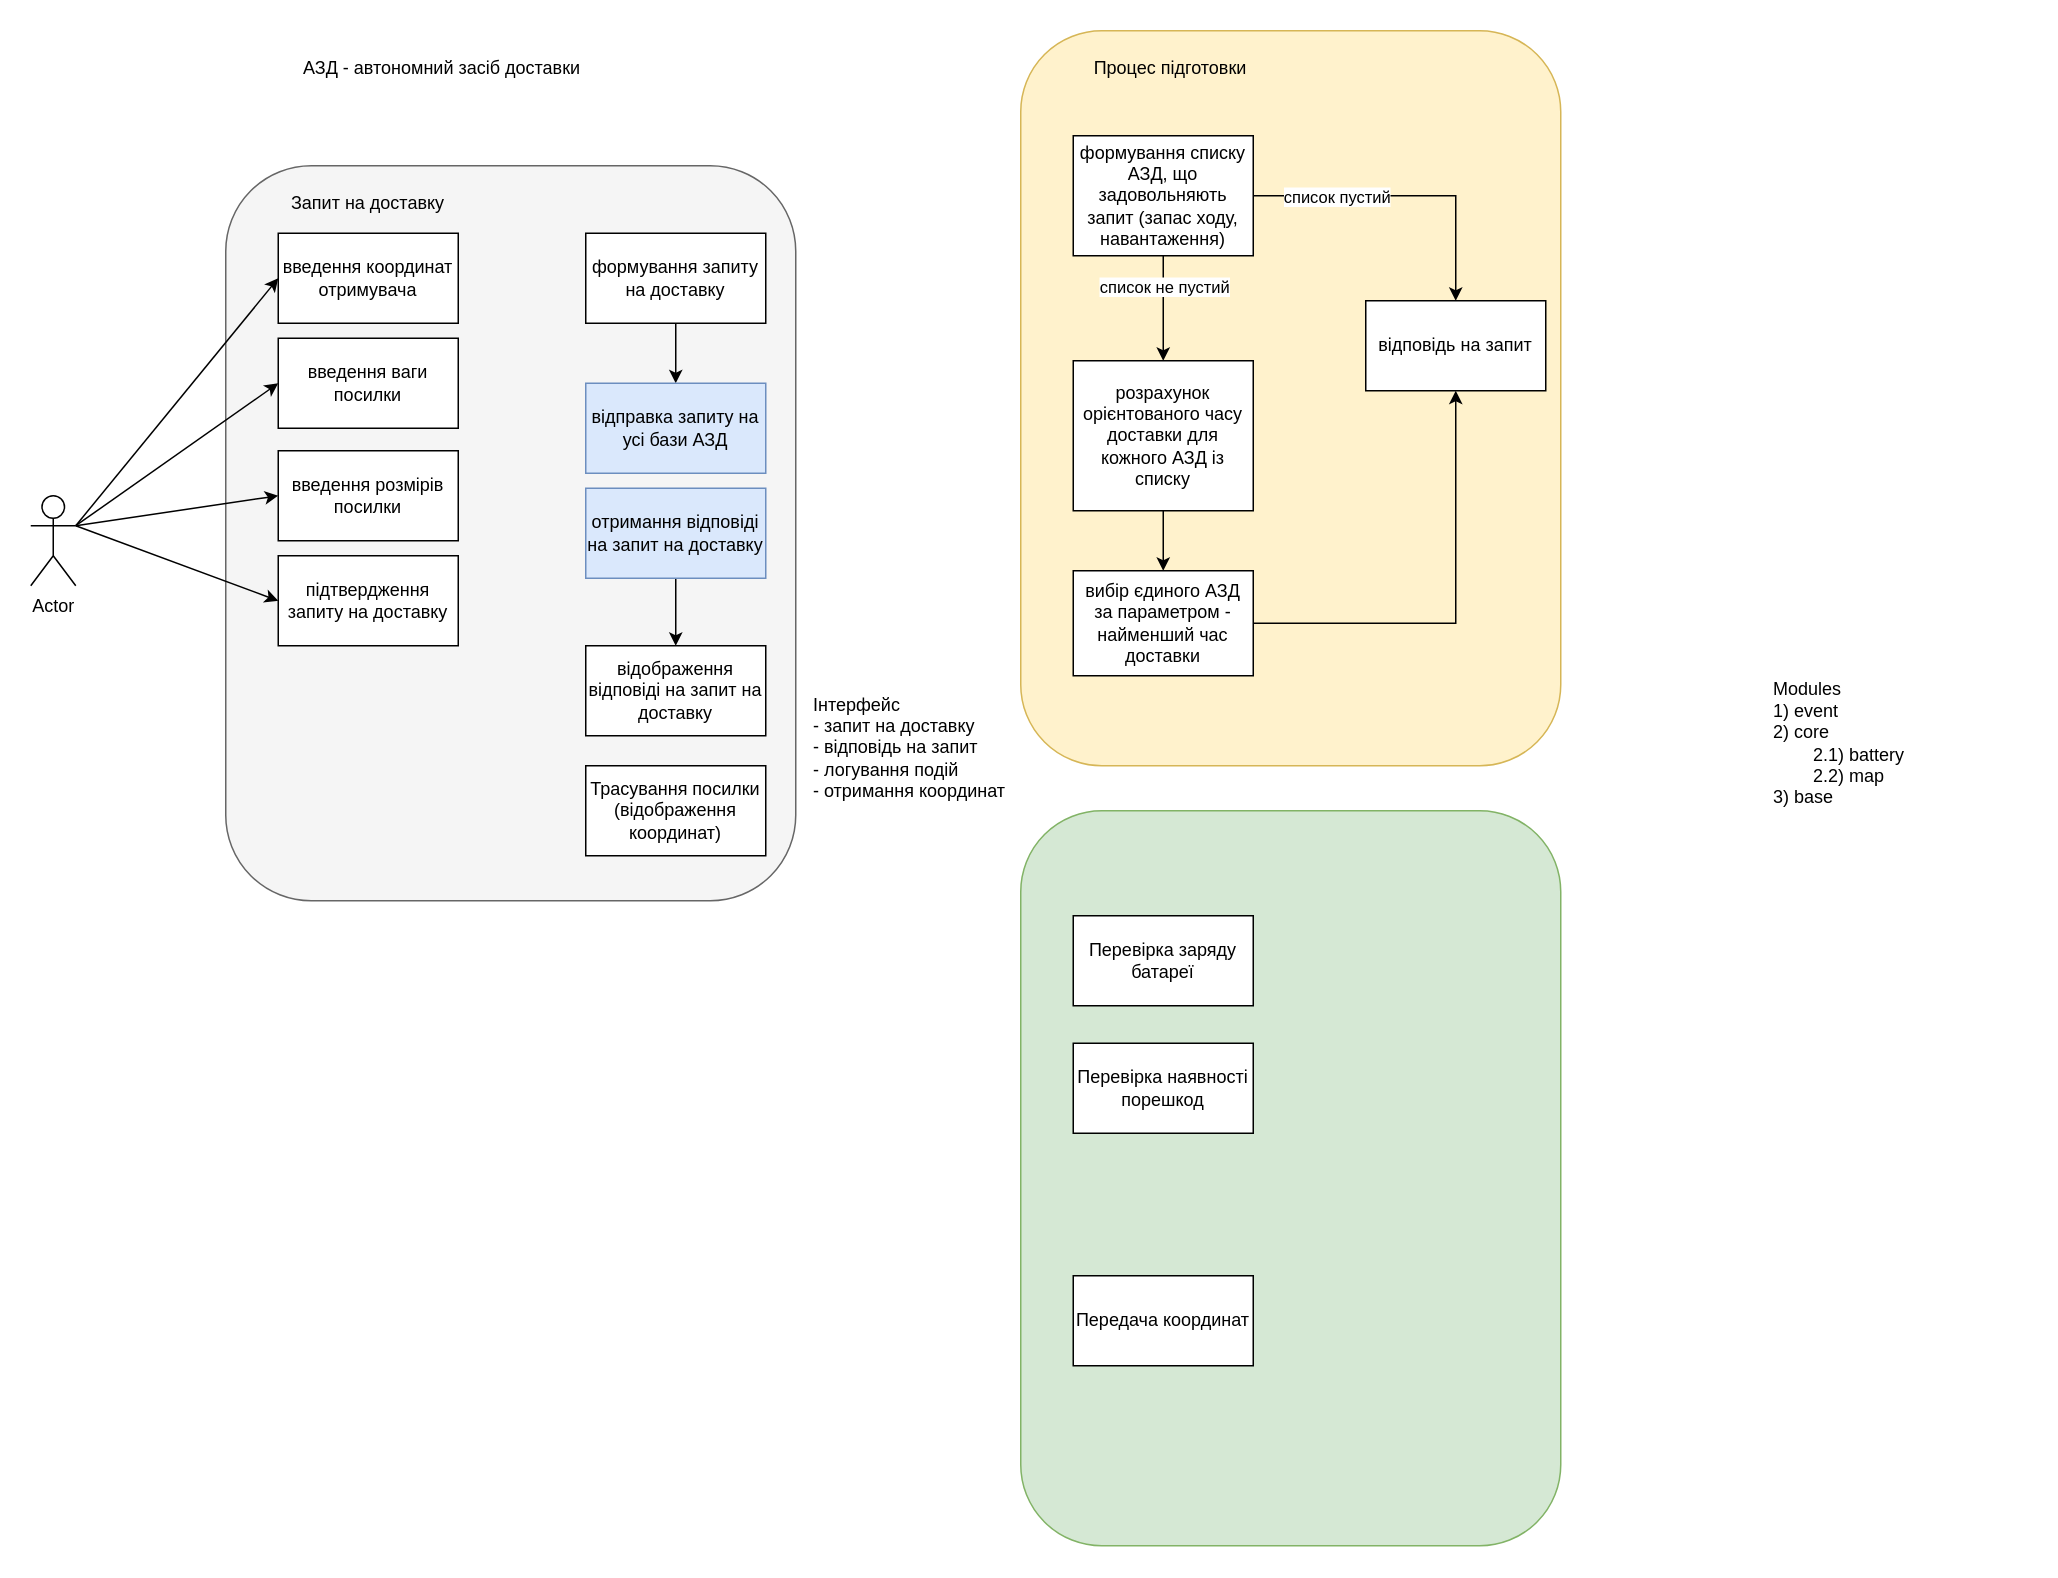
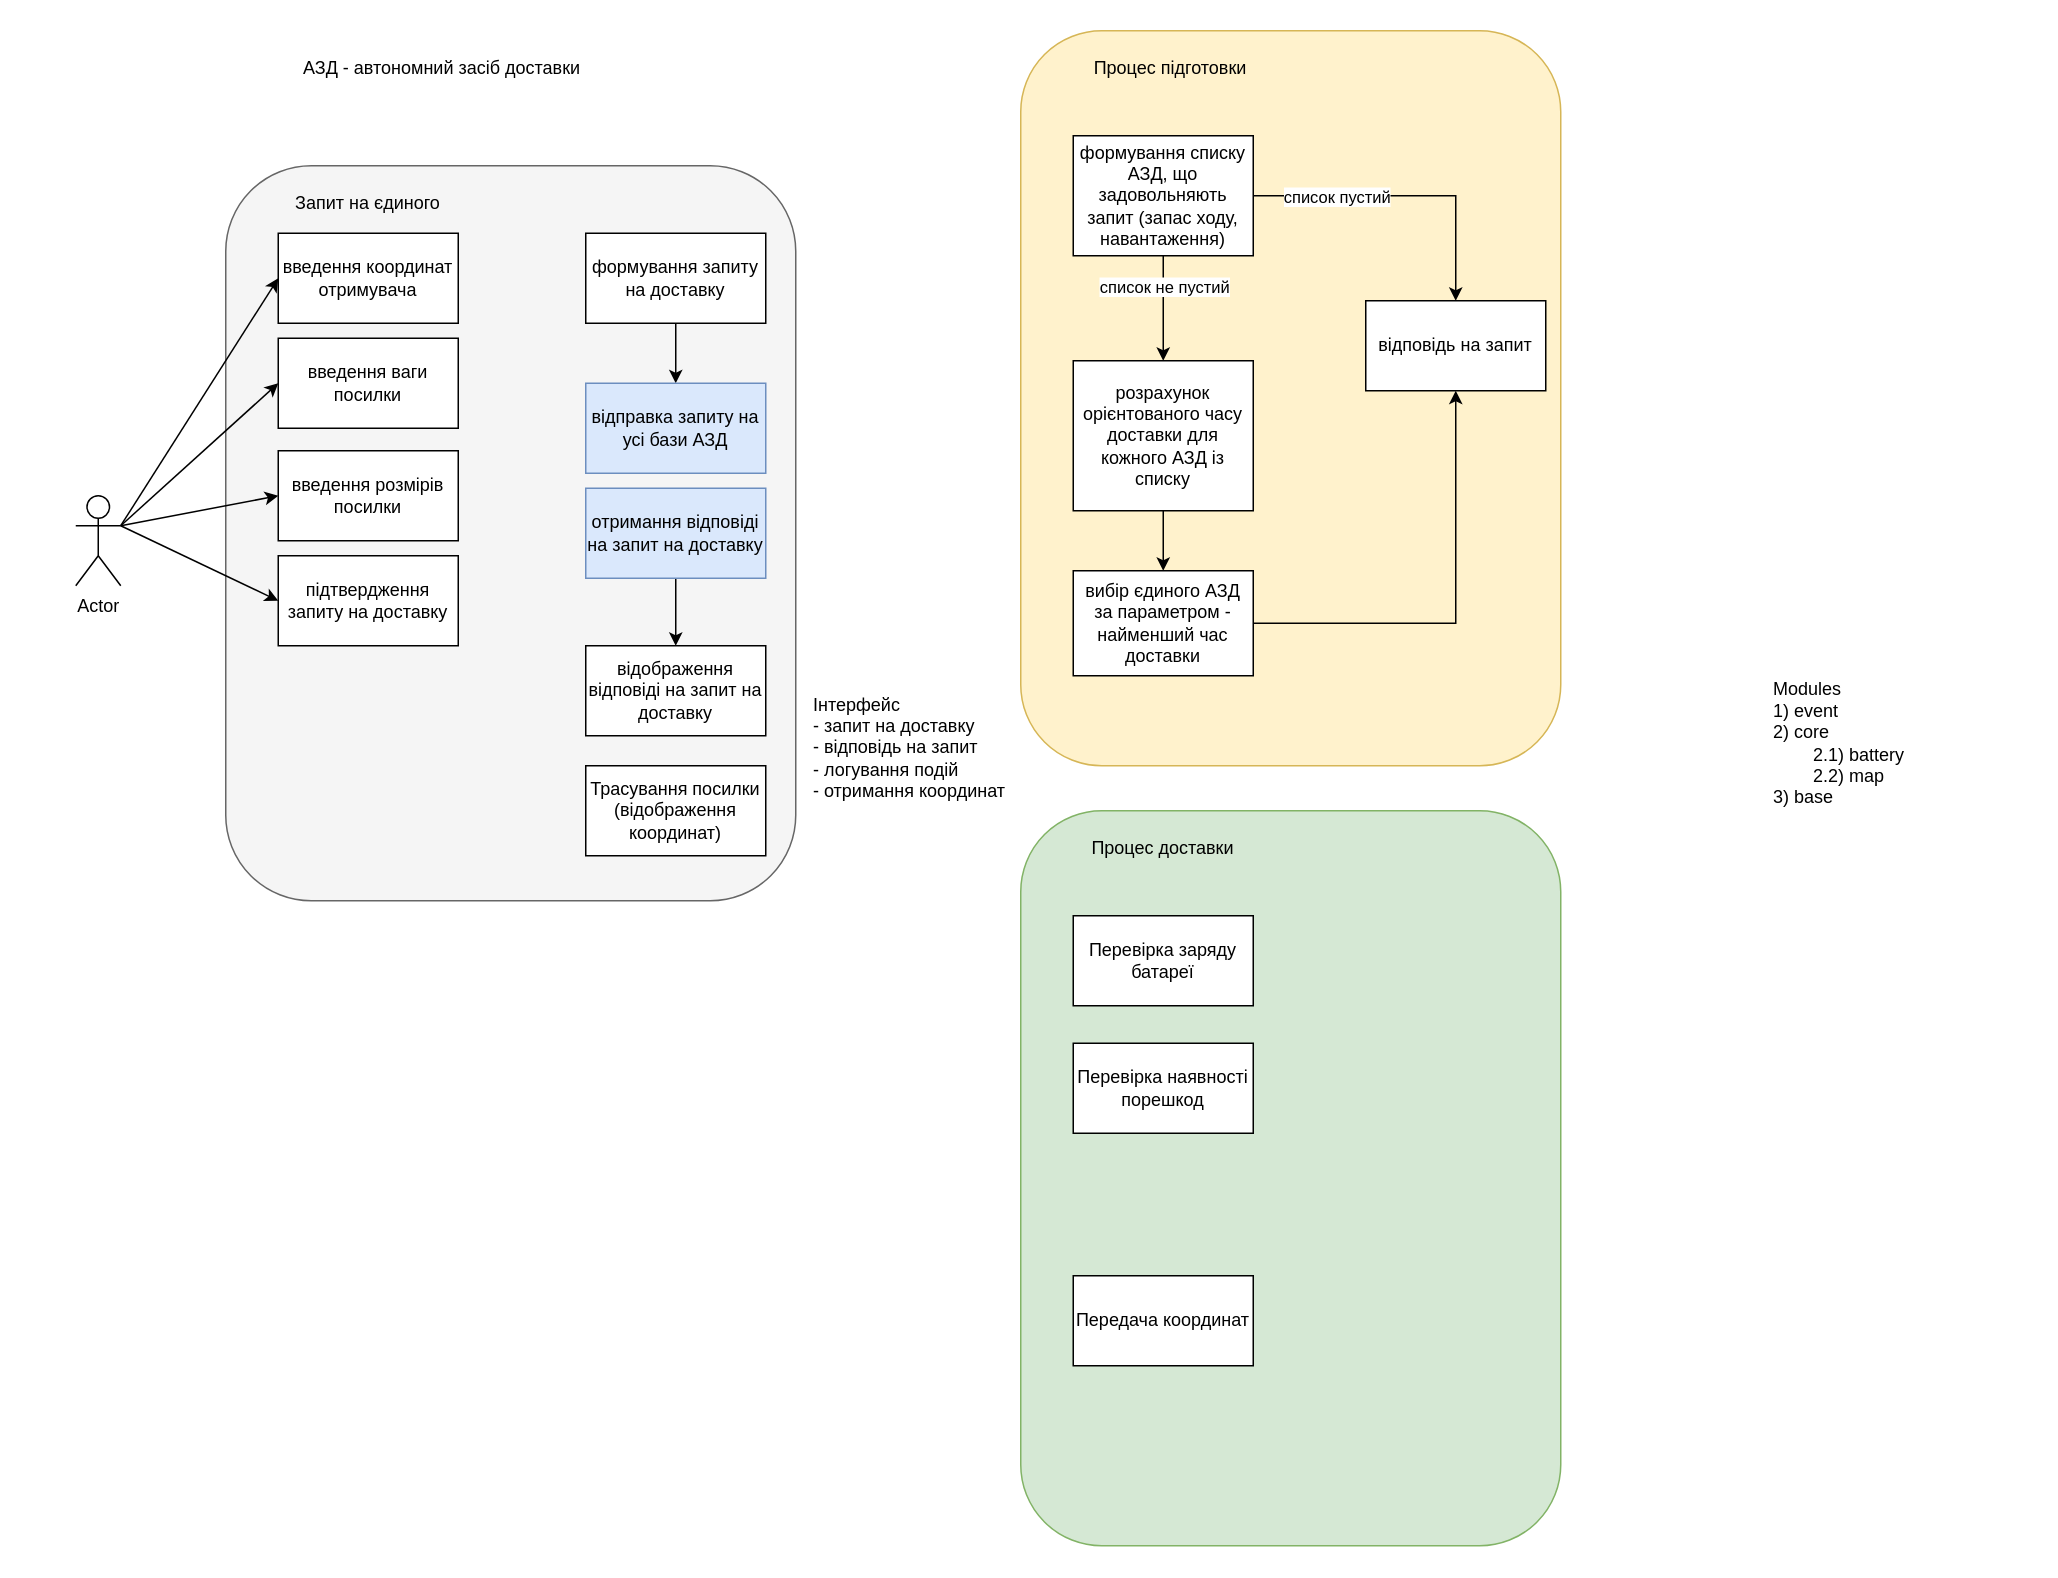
node "Запит на доставку": label "Запит на доставку" -> "Запит на єдиного"
node "Actor": moved (53, 541) -> (98, 541)
node "Процес доставки": added
